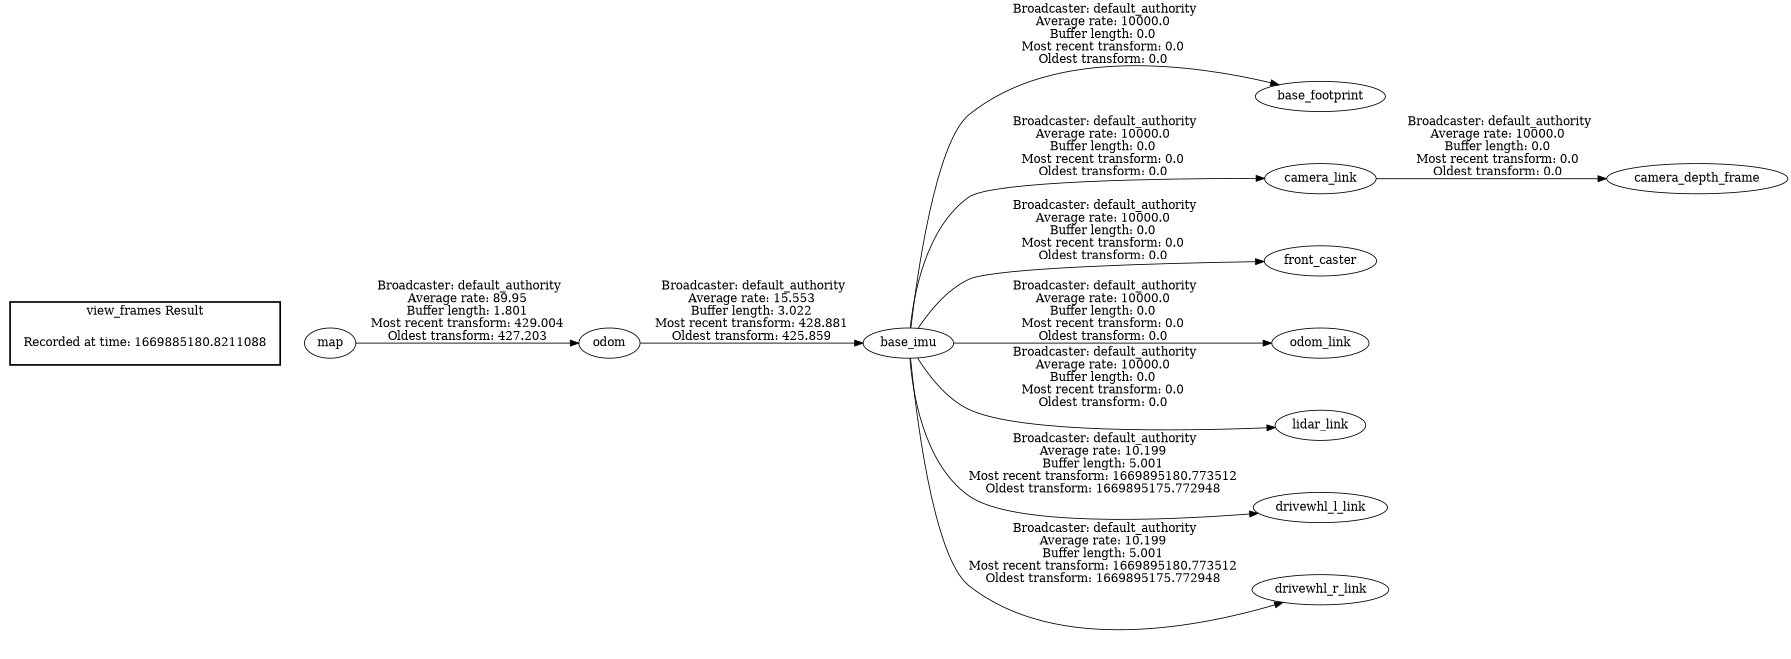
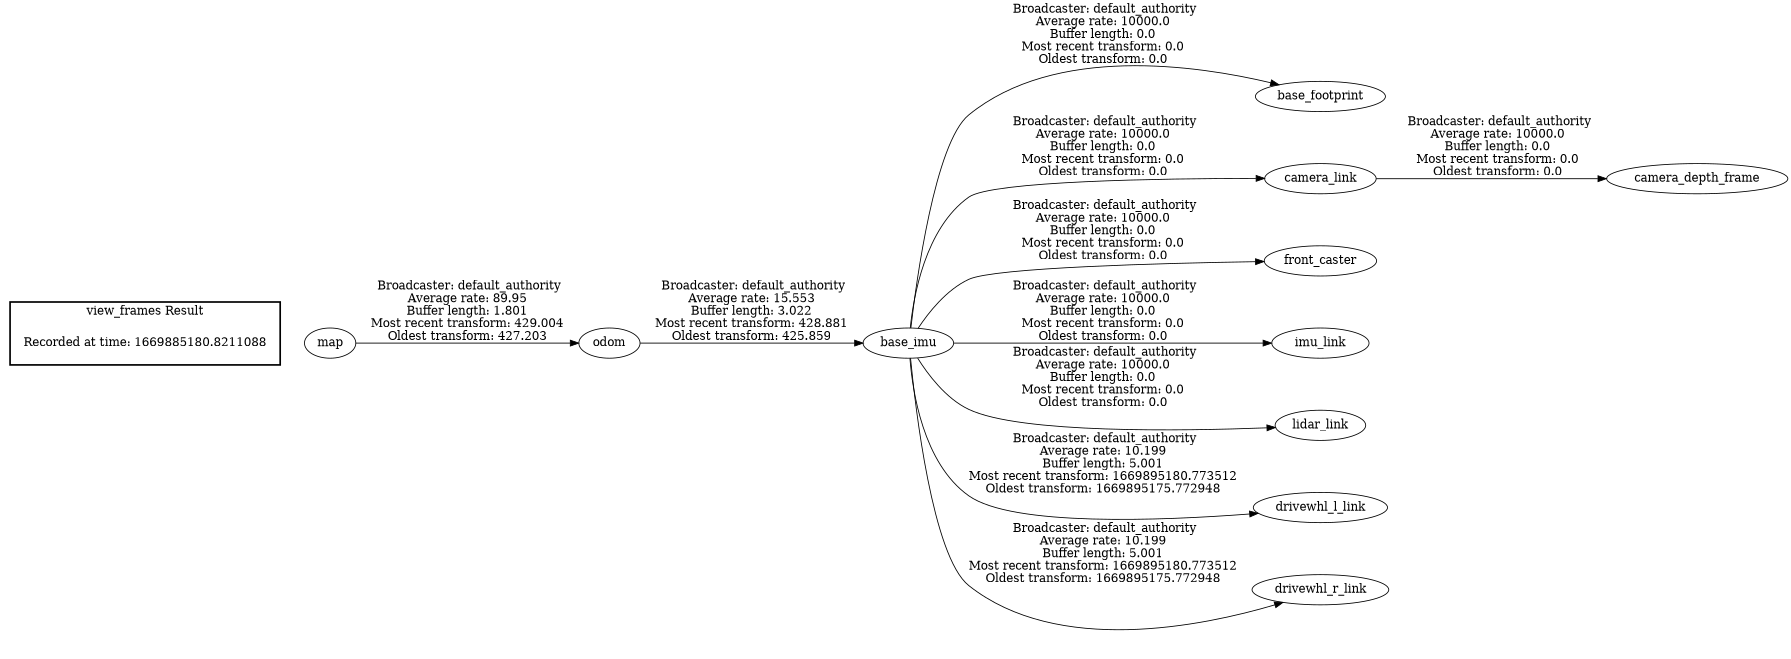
node "odom_link": label "odom_link" -> "imu_link"
